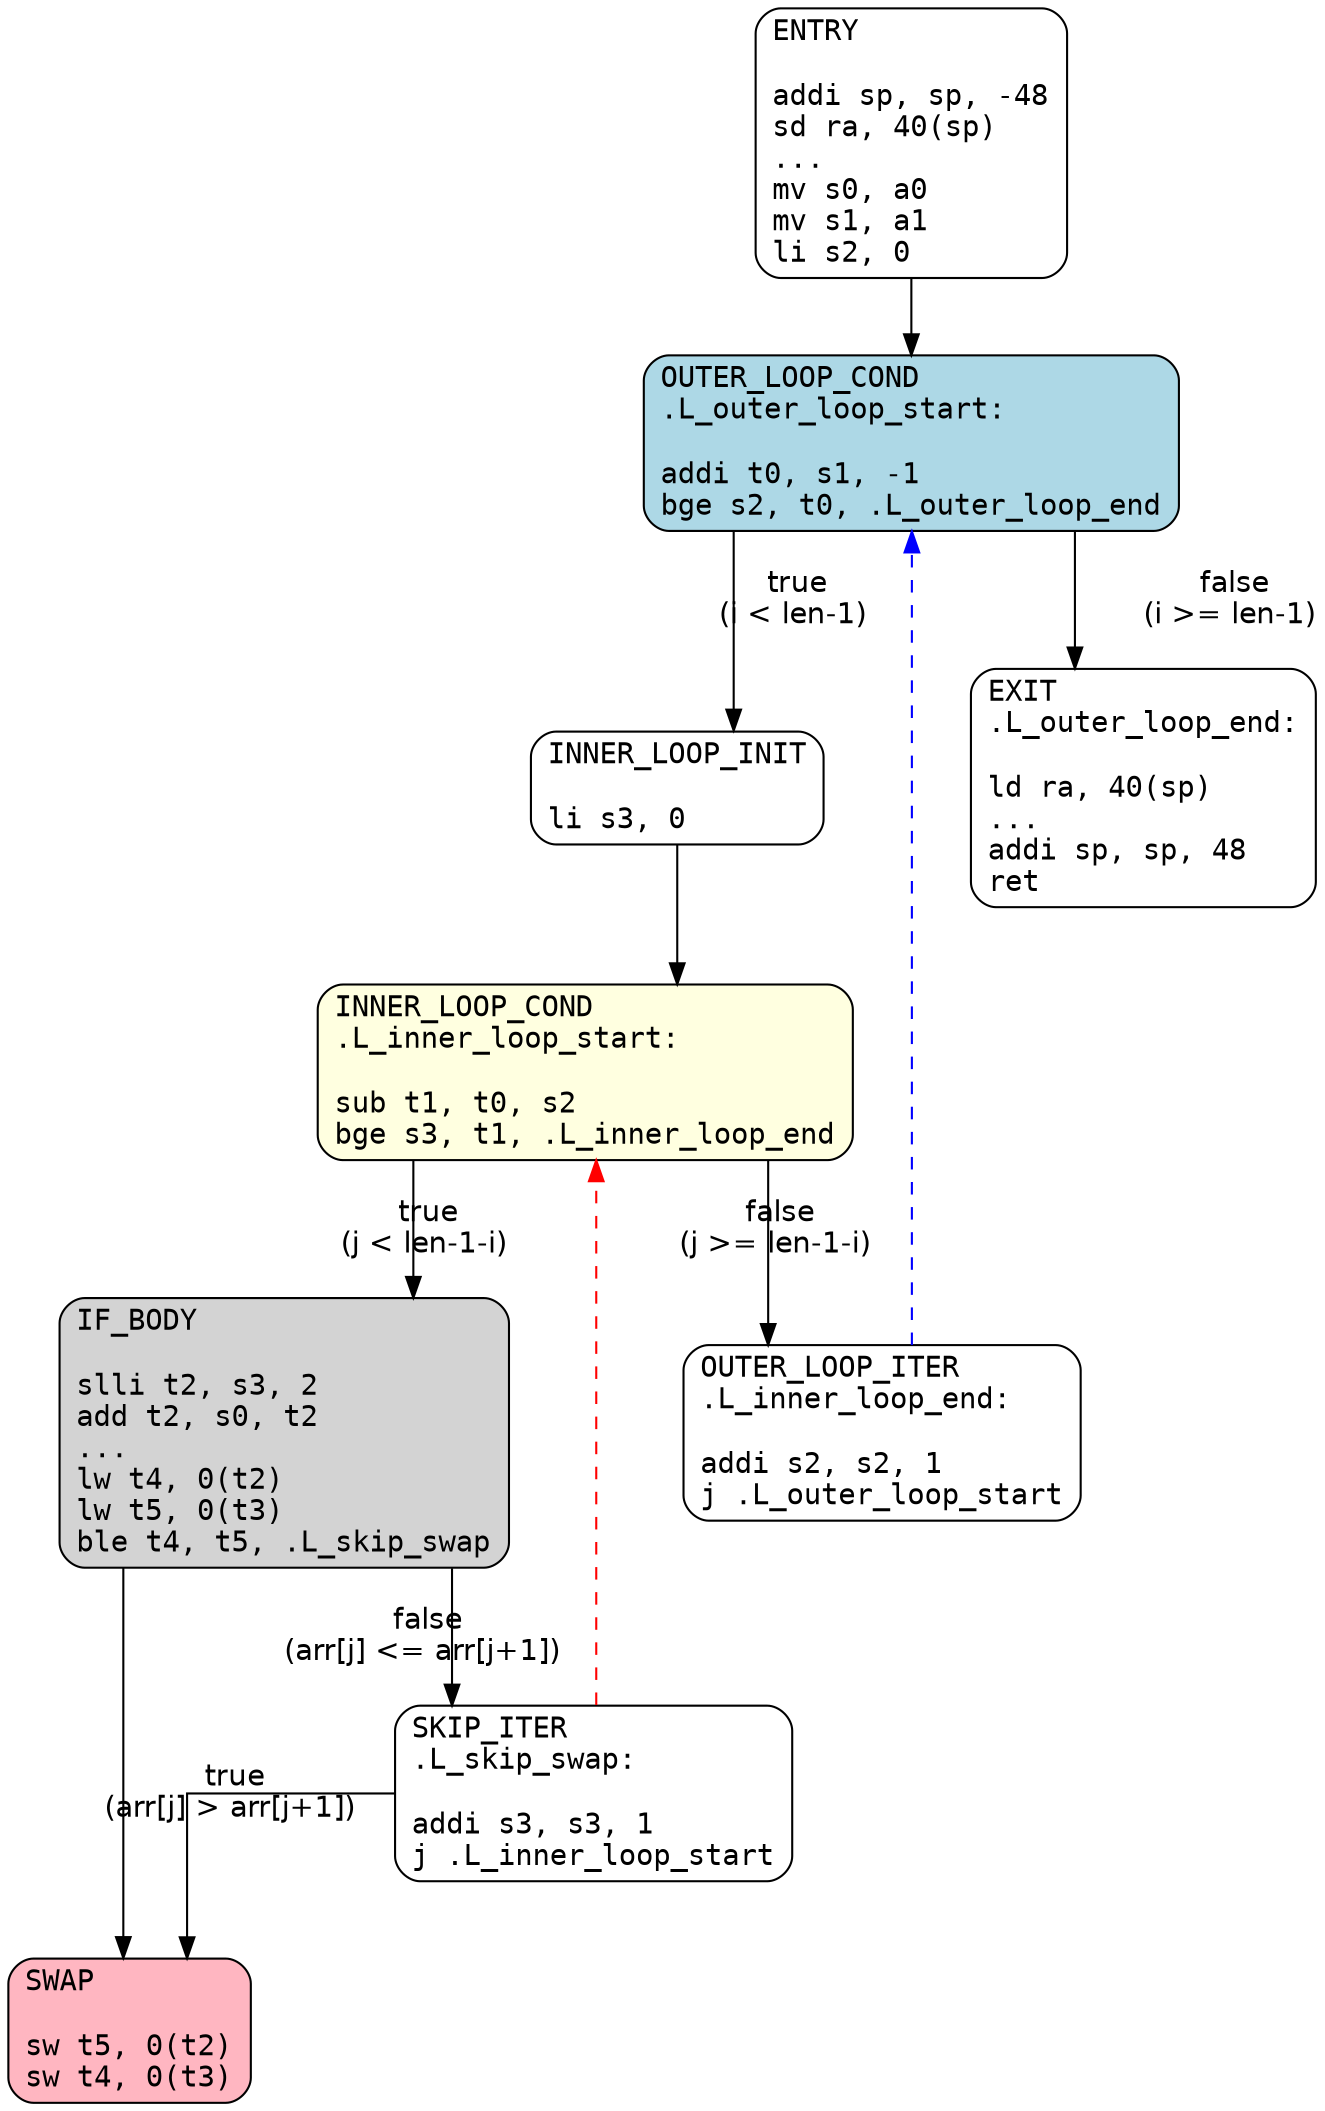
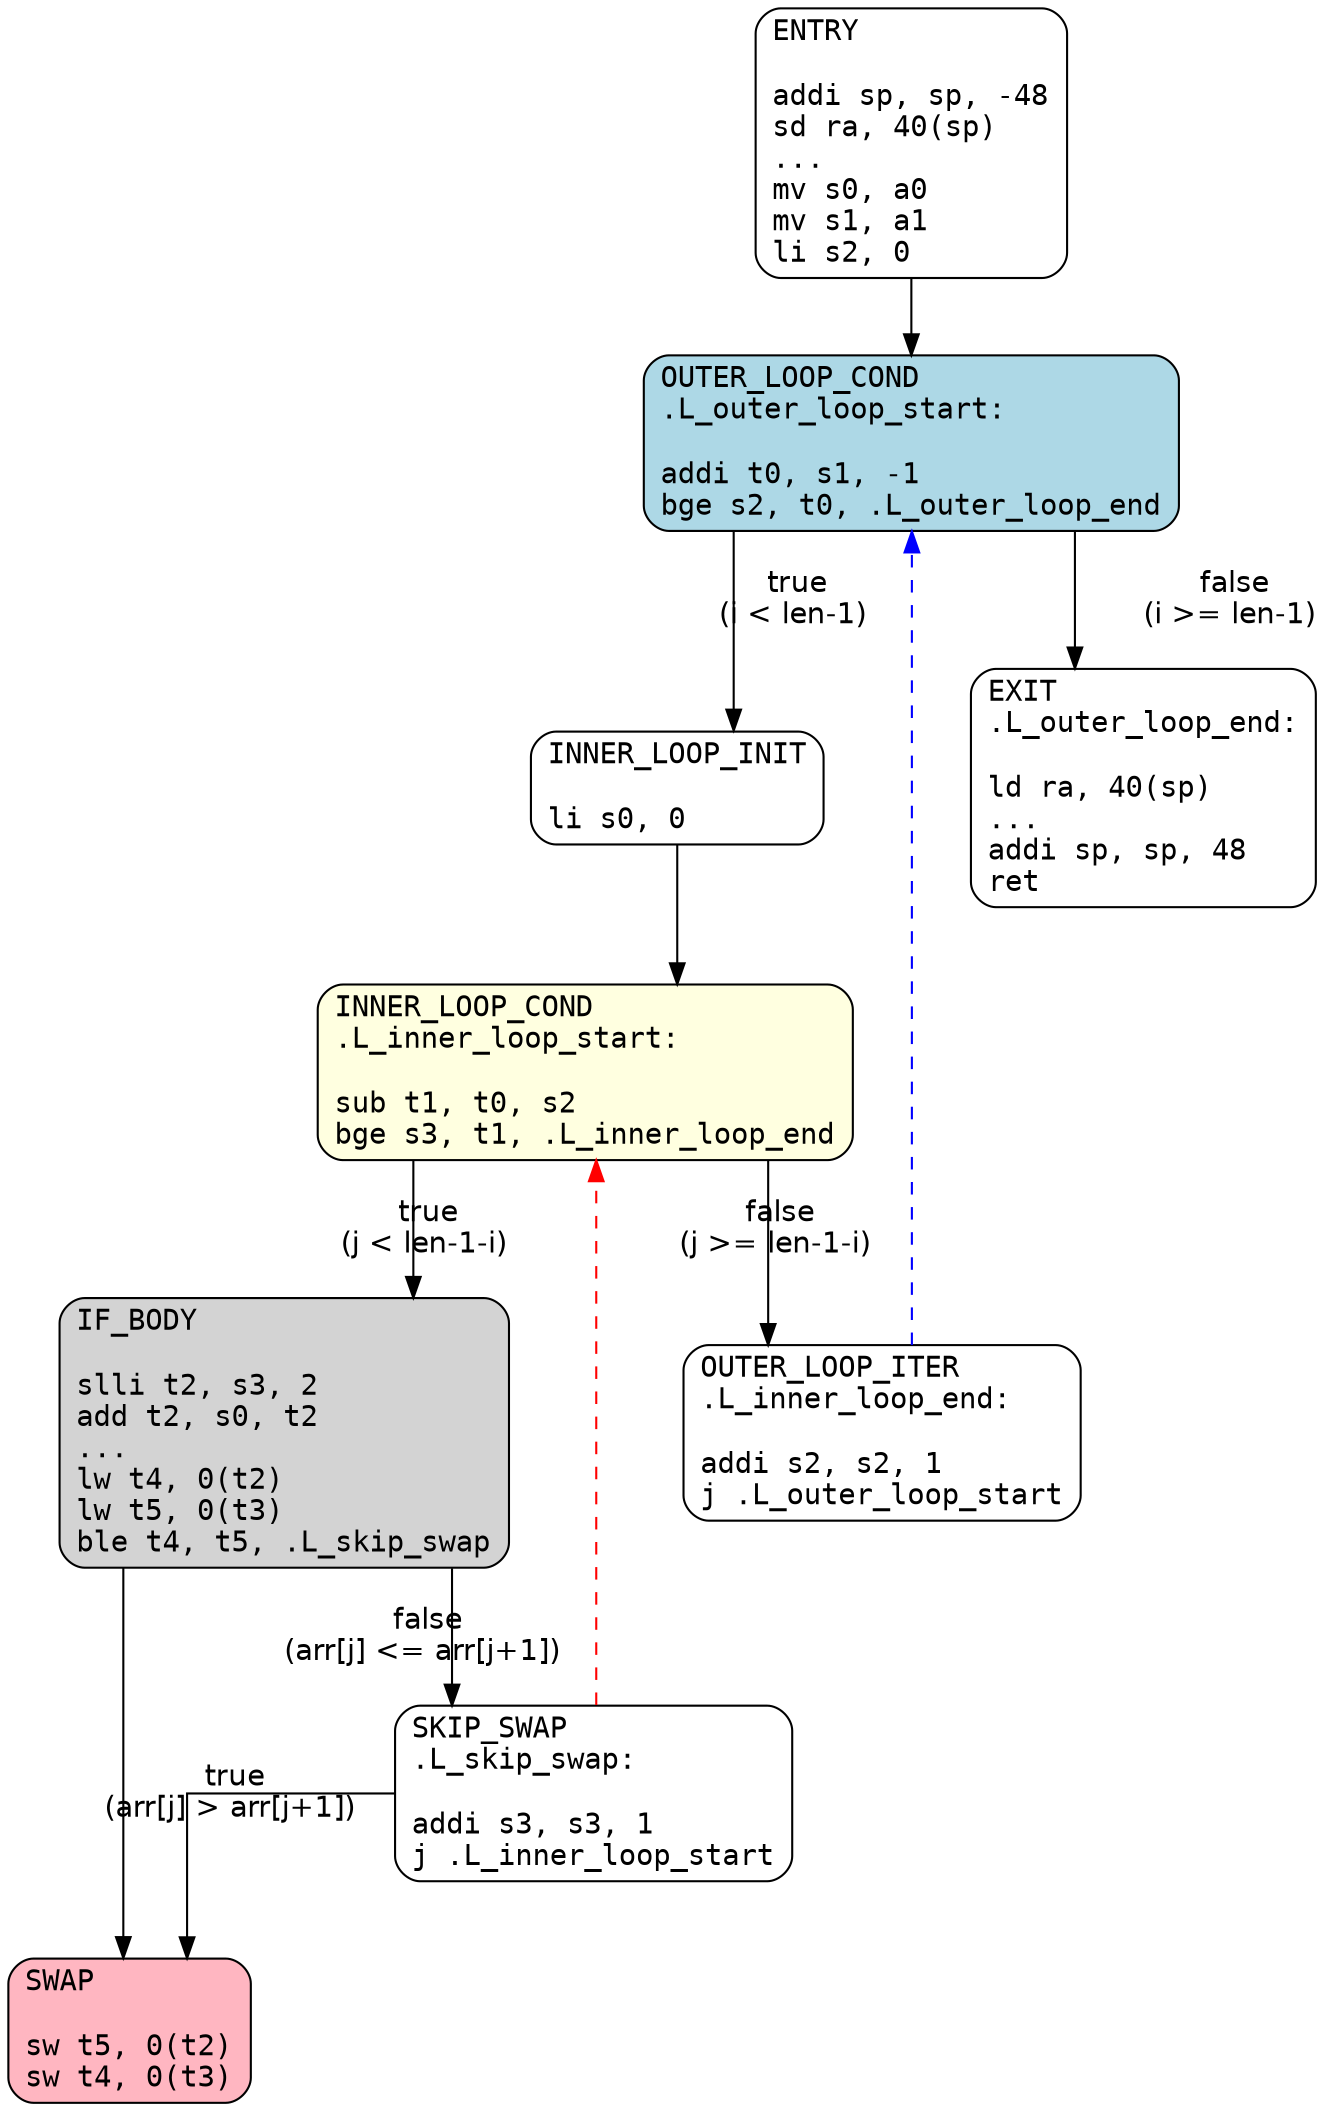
node "INNER_LOOP_INIT li s3, 0": label "INNER_LOOP_INIT li s3, 0" -> "INNER_LOOP_INIT li s0, 0"
node "SKIP_ITER .L_skip_swap: addi s3, s3, 1 j .L_inner_loop_start": label "SKIP_ITER .L_skip_swap: addi s3, s3, 1 j .L_inner_loop_start" -> "SKIP_SWAP .L_skip_swap: addi s3, s3, 1 j .L_inner_loop_start"
